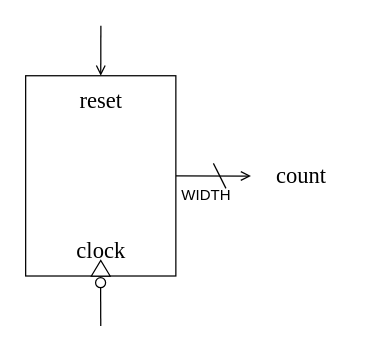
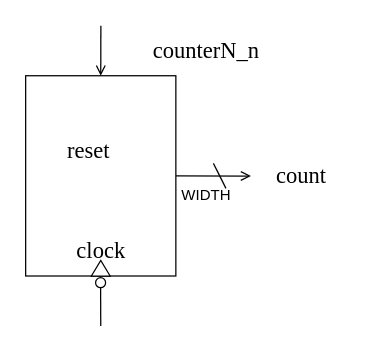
node "counterN_n": added
node "reset": moved (101, 101) -> (88, 151)
